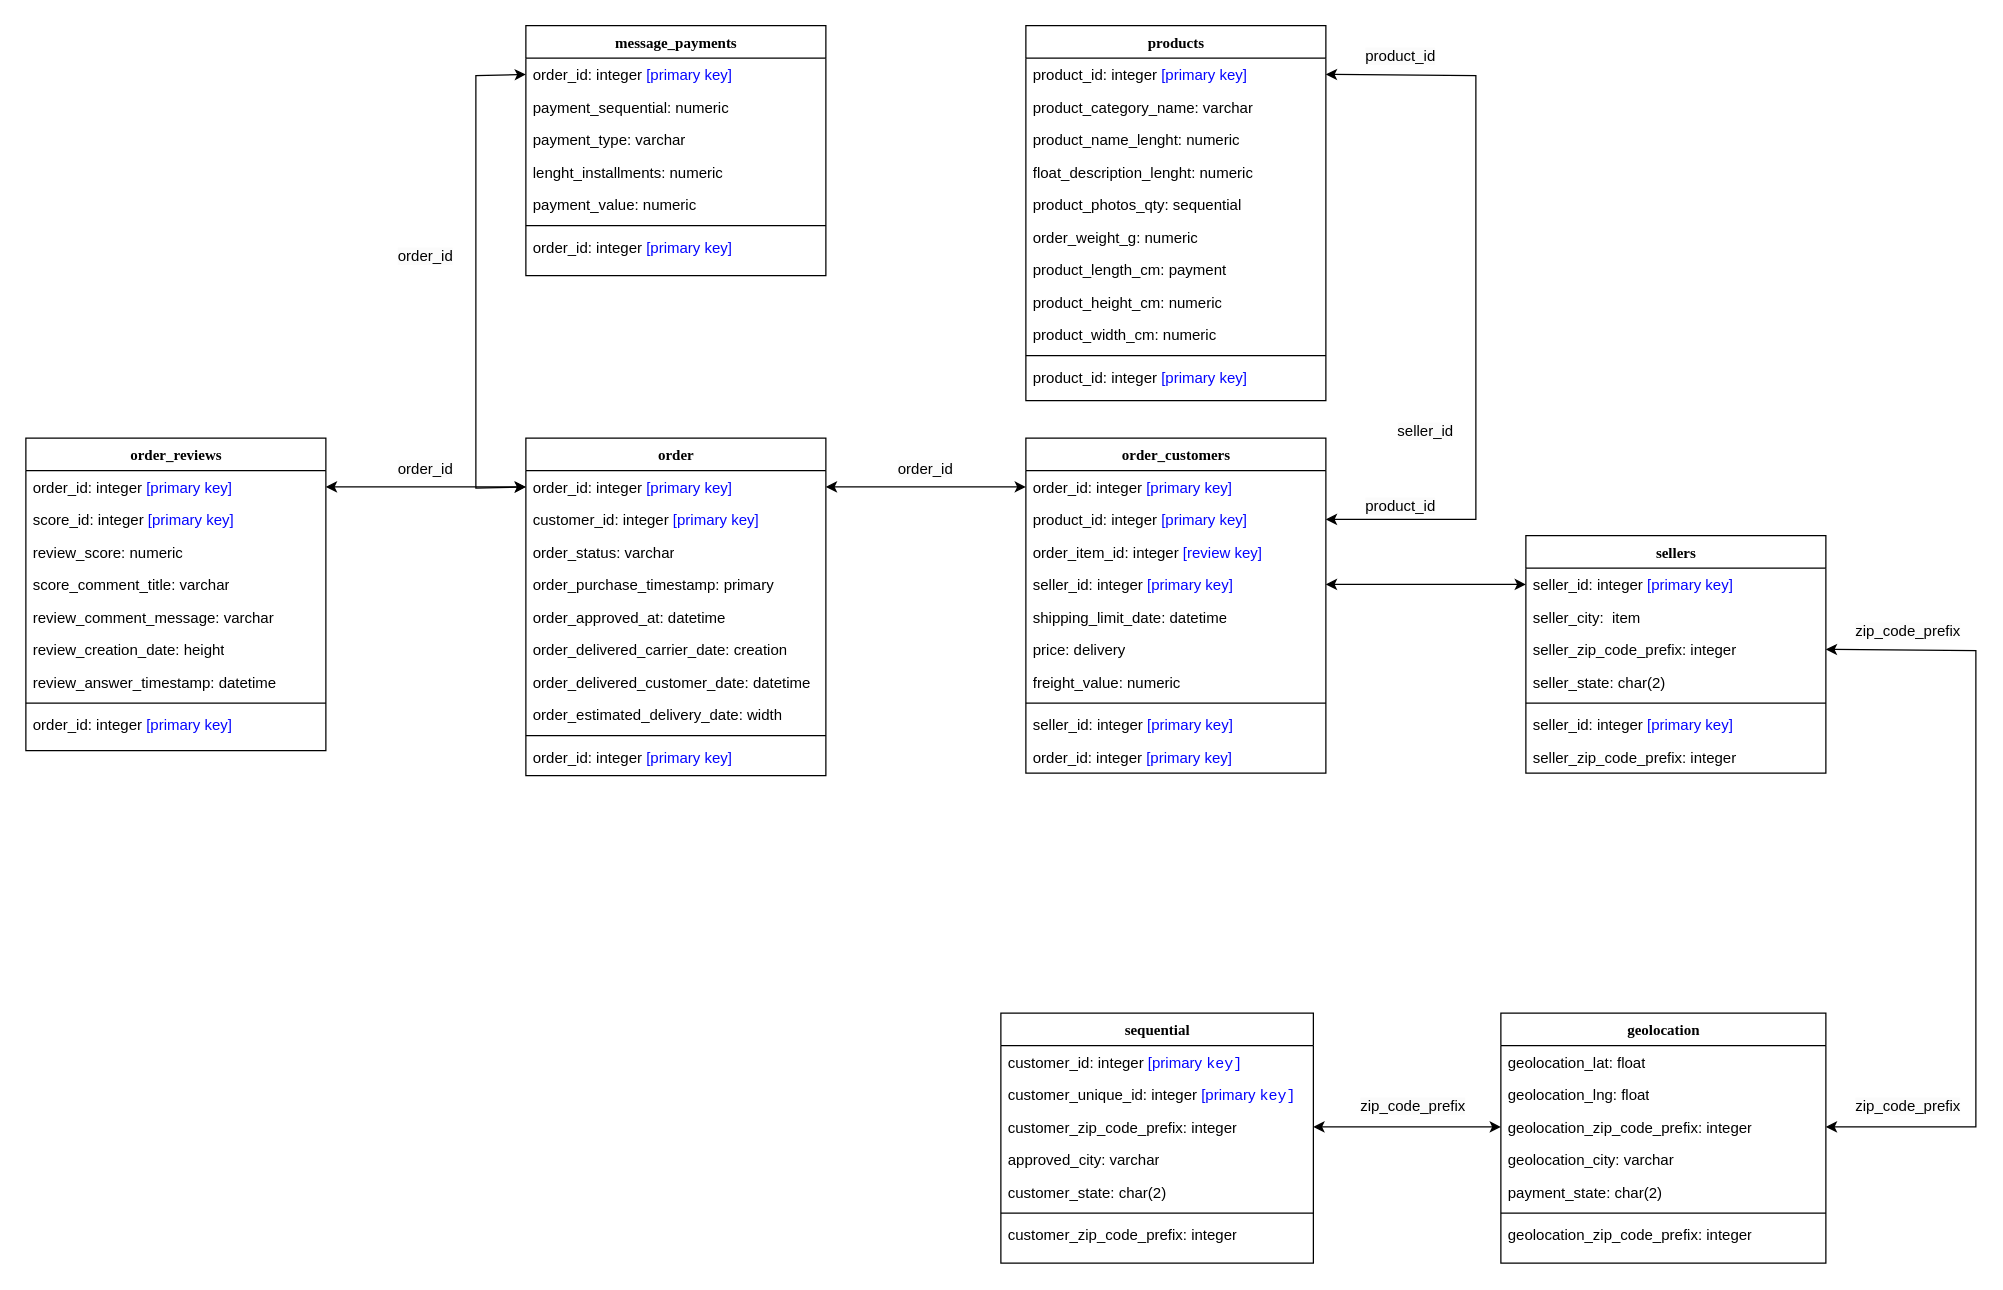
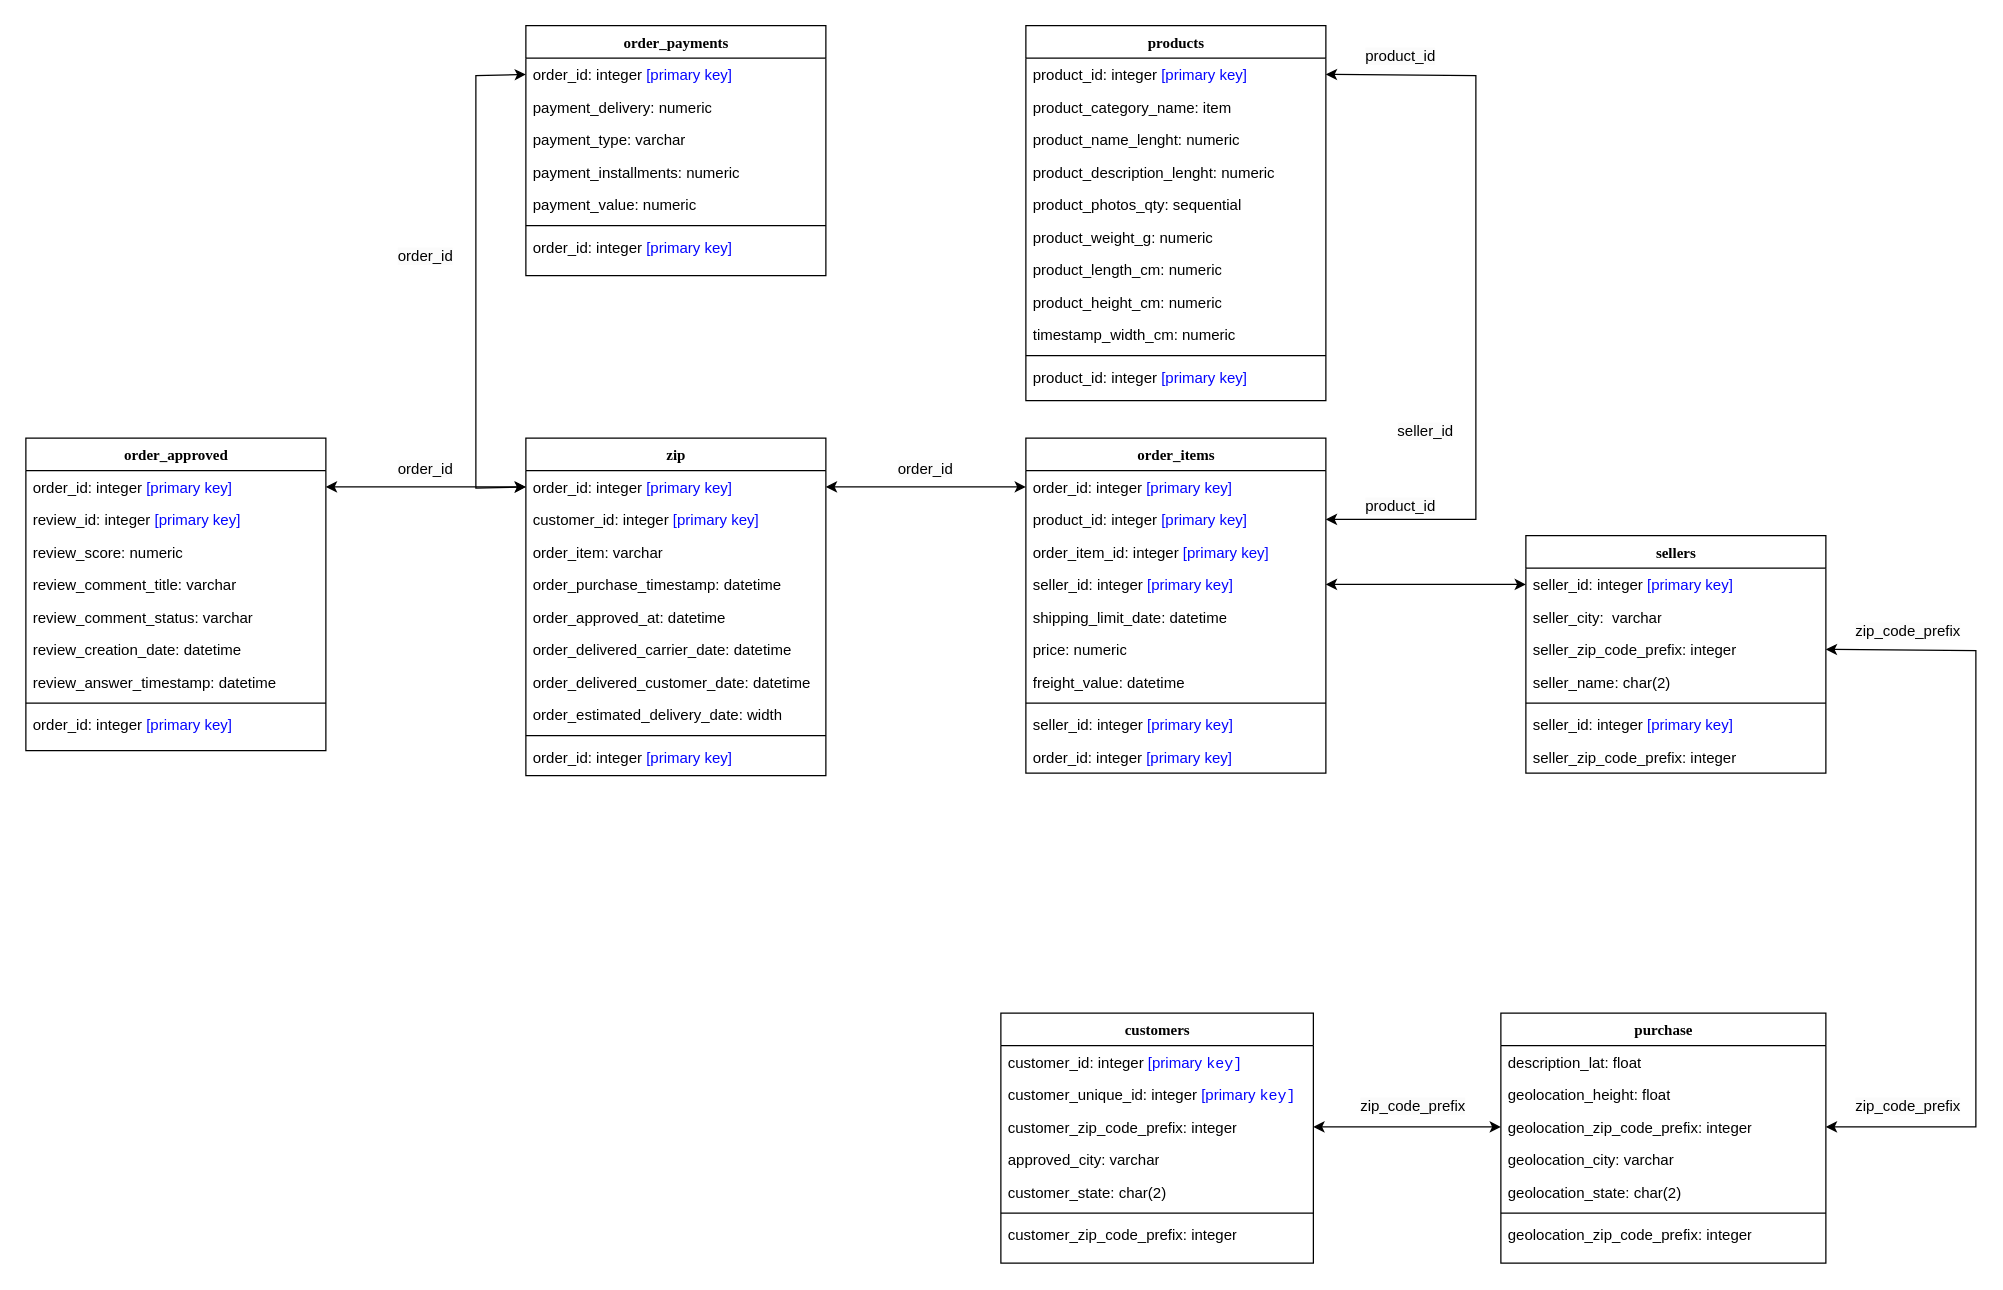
node "message_payments": label "message_payments" -> "order_payments"
node "payment_sequential: numeric": label "payment_sequential: numeric" -> "payment_delivery: numeric"
node "product_category_name: varchar": label "product_category_name: varchar" -> "product_category_name: item"
node "lenght_installments: numeric": label "lenght_installments: numeric" -> "payment_installments: numeric"
node "float_description_lenght: numeric": label "float_description_lenght: numeric" -> "product_description_lenght: numeric"
node "order_weight_g: numeric": label "order_weight_g: numeric" -> "product_weight_g: numeric"
node "product_length_cm: payment": label "product_length_cm: payment" -> "product_length_cm: numeric"
node "product_width_cm: numeric": label "product_width_cm: numeric" -> "timestamp_width_cm: numeric"
node "order_reviews": label "order_reviews" -> "order_approved"
node "order": label "order" -> "zip"
node "order_customers": label "order_customers" -> "order_items"
node "score_id: integer [primary key]": label "score_id: integer [primary key]" -> "review_id: integer [primary key]"
node "order_status: varchar": label "order_status: varchar" -> "order_item: varchar"
node "order_item_id: integer [review key]": label "order_item_id: integer [review key]" -> "order_item_id: integer [primary key]"
node "score_comment_title: varchar": label "score_comment_title: varchar" -> "review_comment_title: varchar"
node "order_purchase_timestamp: primary": label "order_purchase_timestamp: primary" -> "order_purchase_timestamp: datetime"
node "review_comment_message: varchar": label "review_comment_message: varchar" -> "review_comment_status: varchar"
node "seller_city: item": label "seller_city: item" -> "seller_city: varchar"
node "review_creation_date: height": label "review_creation_date: height" -> "review_creation_date: datetime"
node "price: delivery": label "price: delivery" -> "price: numeric"
node "order_delivered_carrier_date: creation": label "order_delivered_carrier_date: creation" -> "order_delivered_carrier_date: datetime"
node "freight_value: numeric": label "freight_value: numeric" -> "freight_value: datetime"
node "seller_state: char(2)": label "seller_state: char(2)" -> "seller_name: char(2)"
node "sequential": label "sequential" -> "customers"
node "geolocation": label "geolocation" -> "purchase"
node "geolocation_lat: float": label "geolocation_lat: float" -> "description_lat: float"
node "geolocation_lng: float": label "geolocation_lng: float" -> "geolocation_height: float"
node "payment_state: char(2)": label "payment_state: char(2)" -> "geolocation_state: char(2)"
